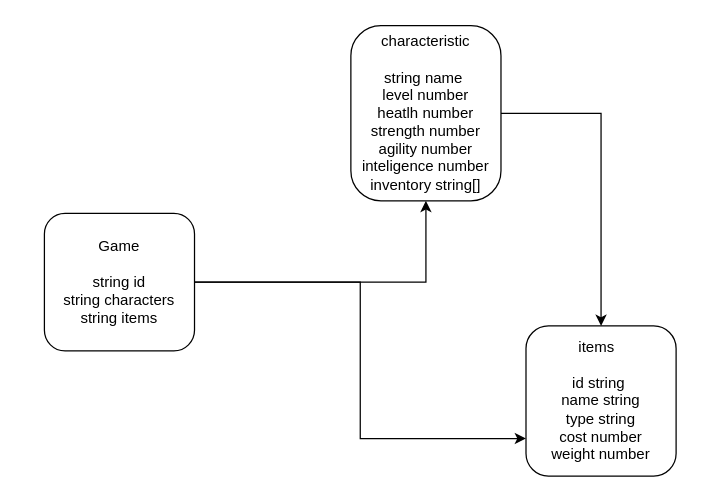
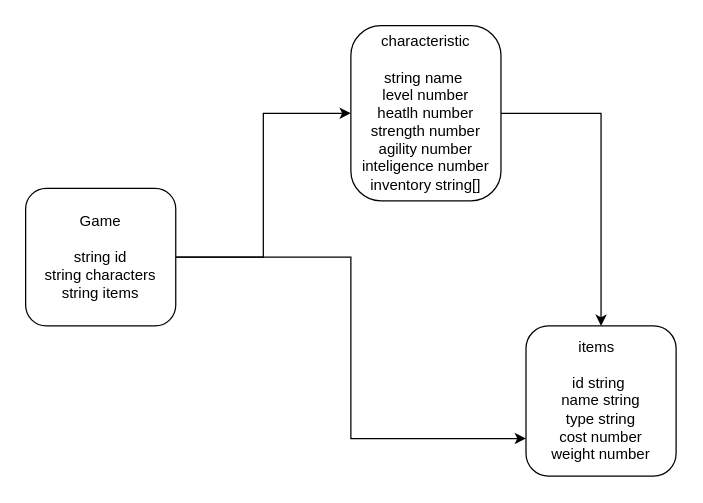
node "Game string id string characters string items": moved (119, 282) -> (101, 257)
